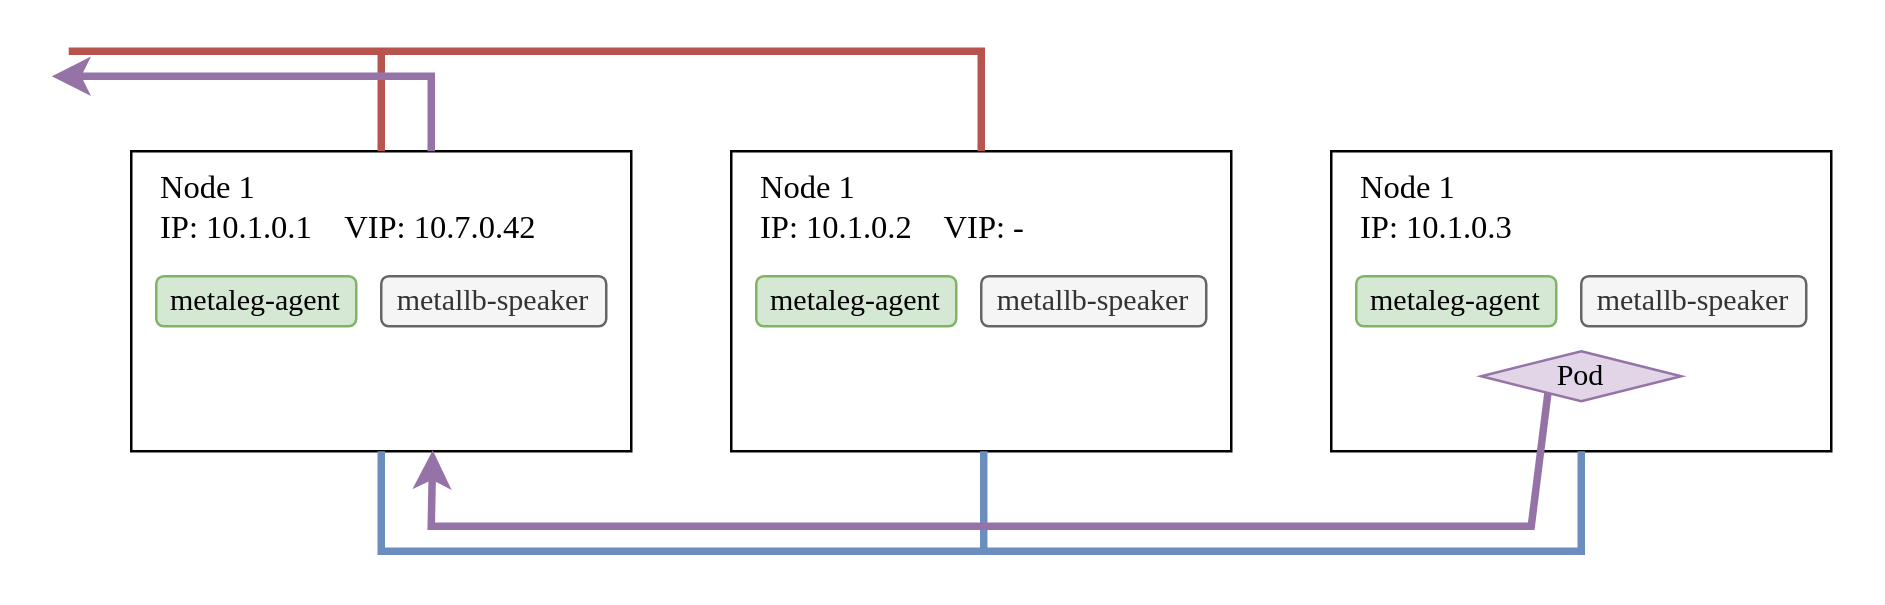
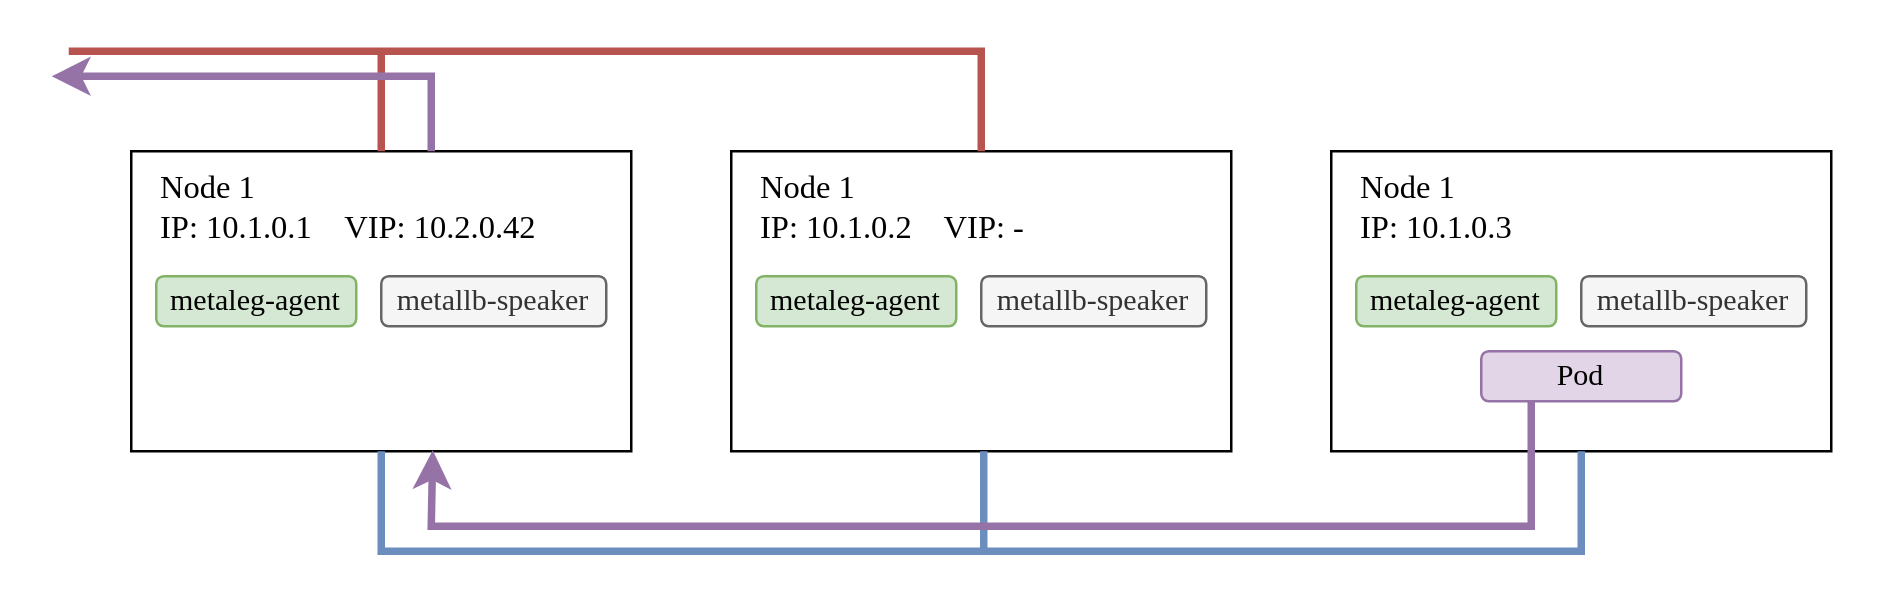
node "Node 1 IP: 10.1.0.1 VIP: 10.7.0.42": label "Node 1 IP: 10.1.0.1 VIP: 10.7.0.42" -> "Node 1 IP: 10.1.0.1 VIP: 10.2.0.42"
node "Pod": shape diamond -> rounded rectangle
